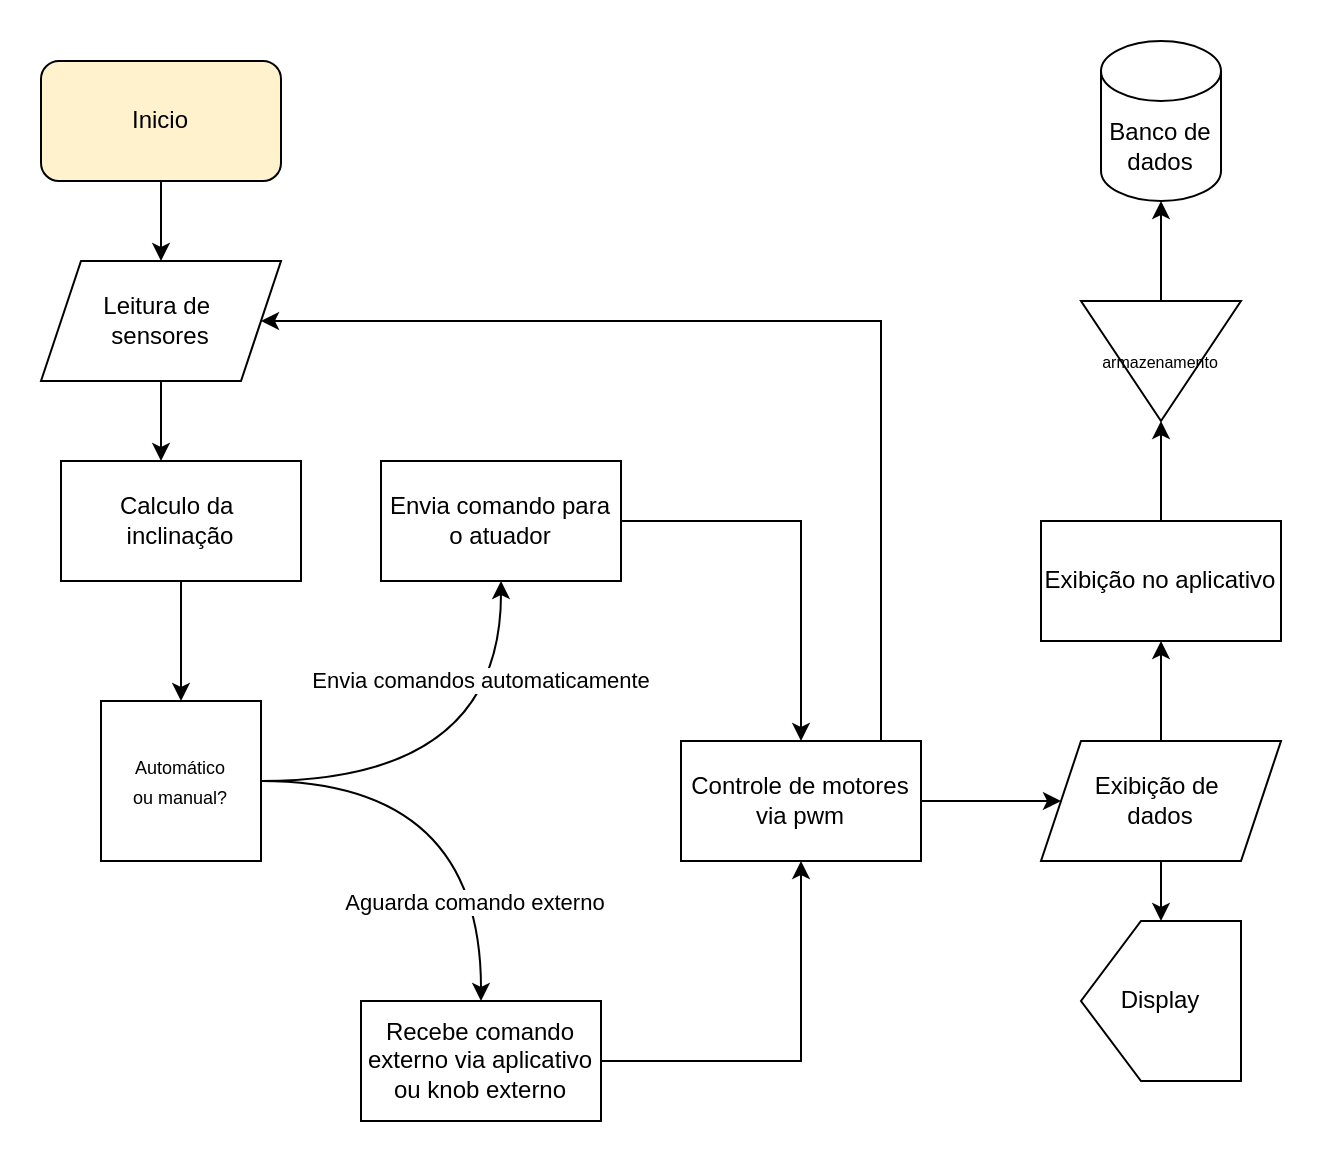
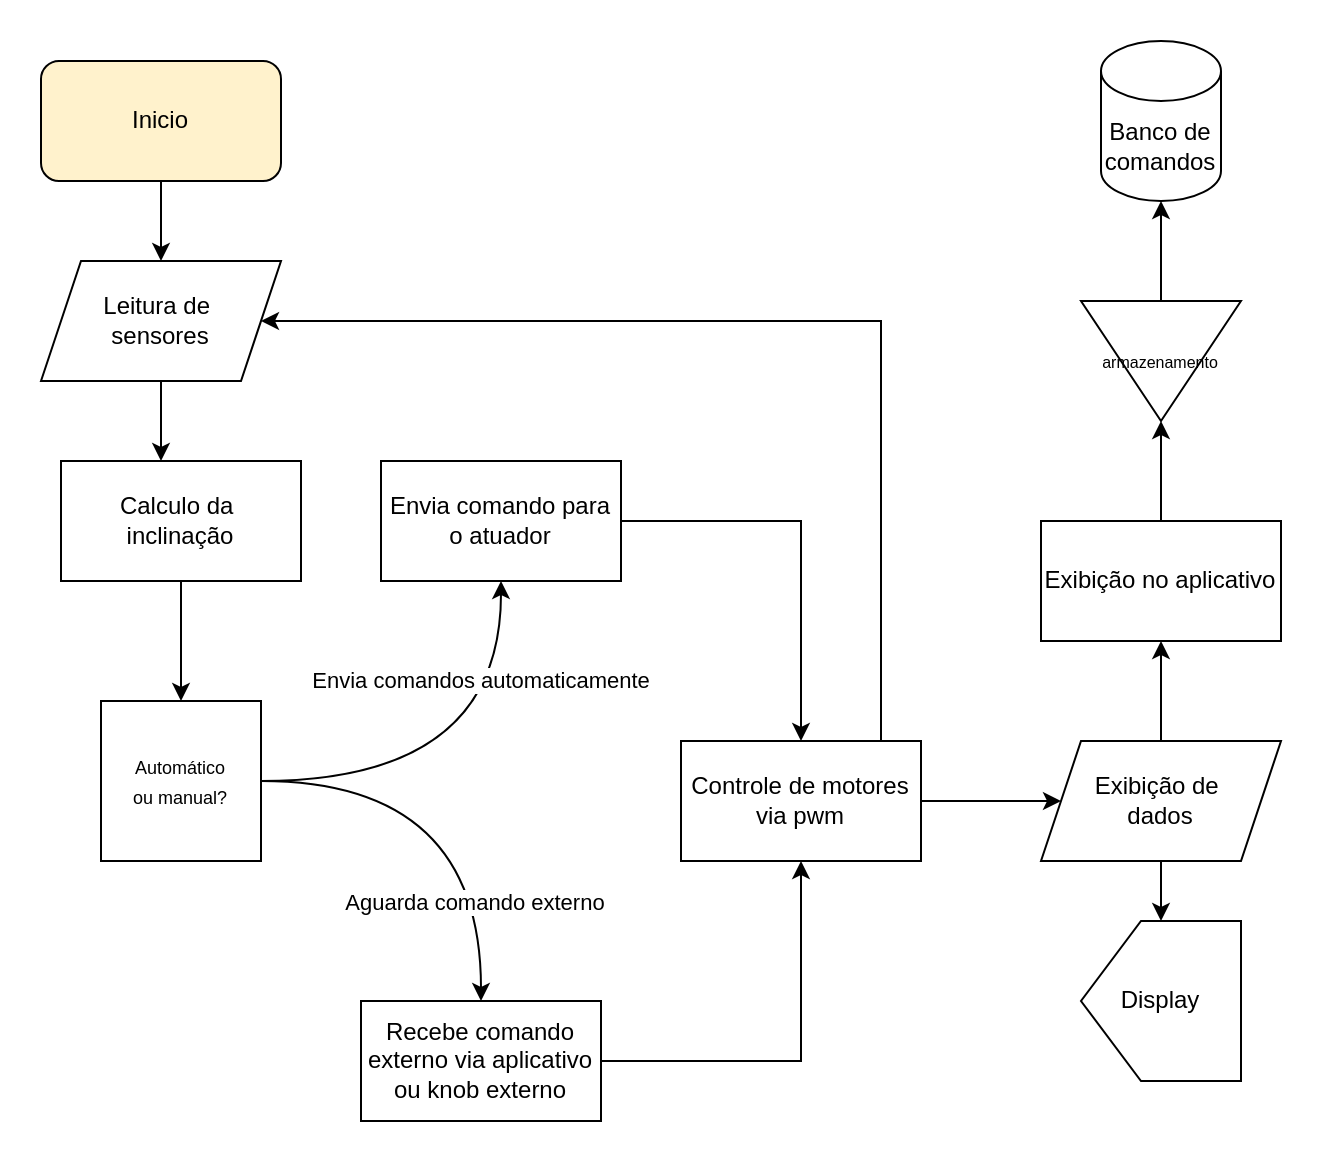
node "Banco de dados": label "Banco de dados" -> "Banco de comandos"
